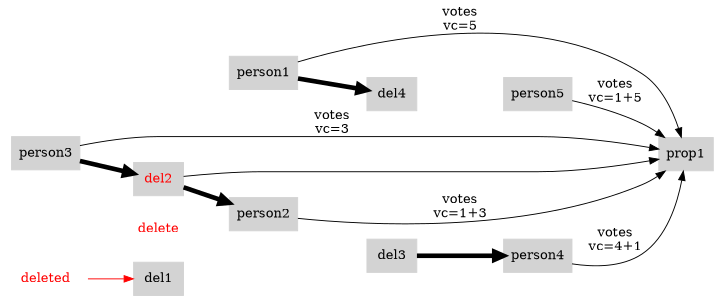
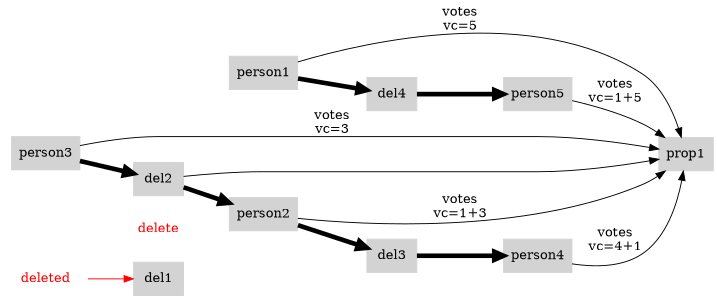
edge "del4" -> "person5": added
node "del2": fontcolor red -> black
edge "person2" -> "del3": added
